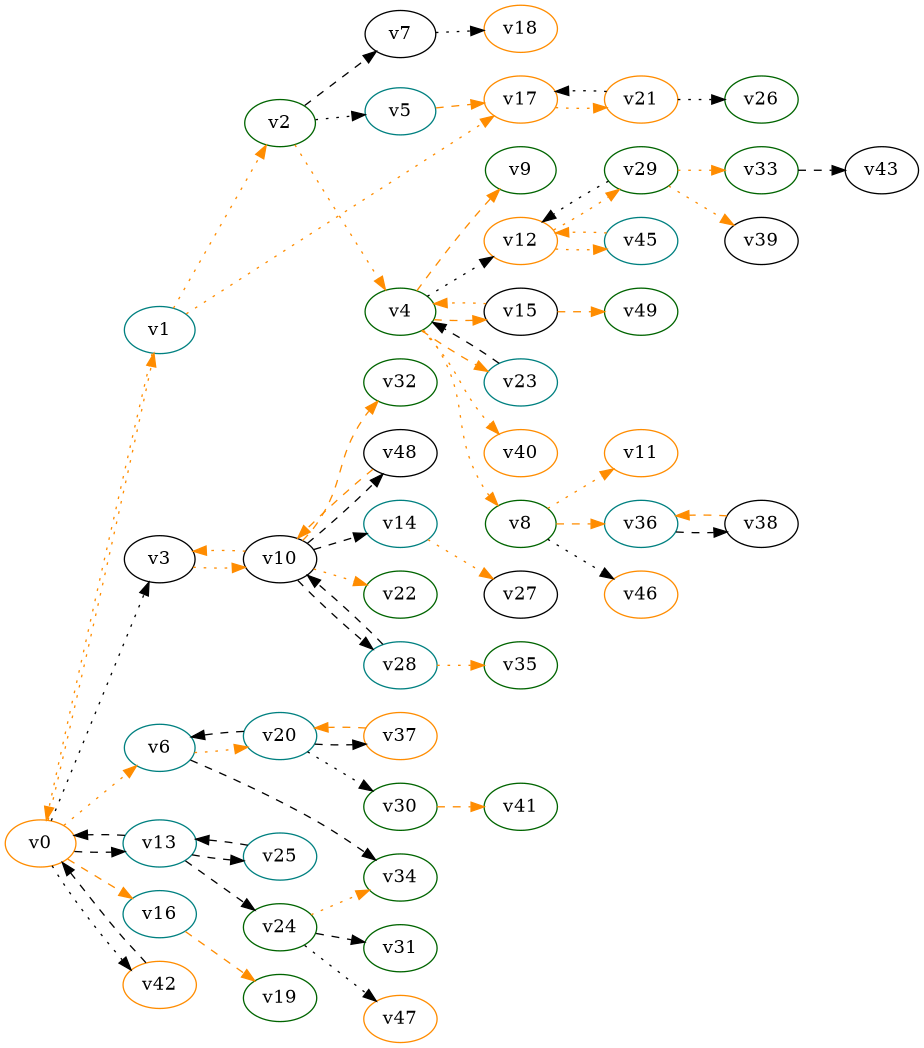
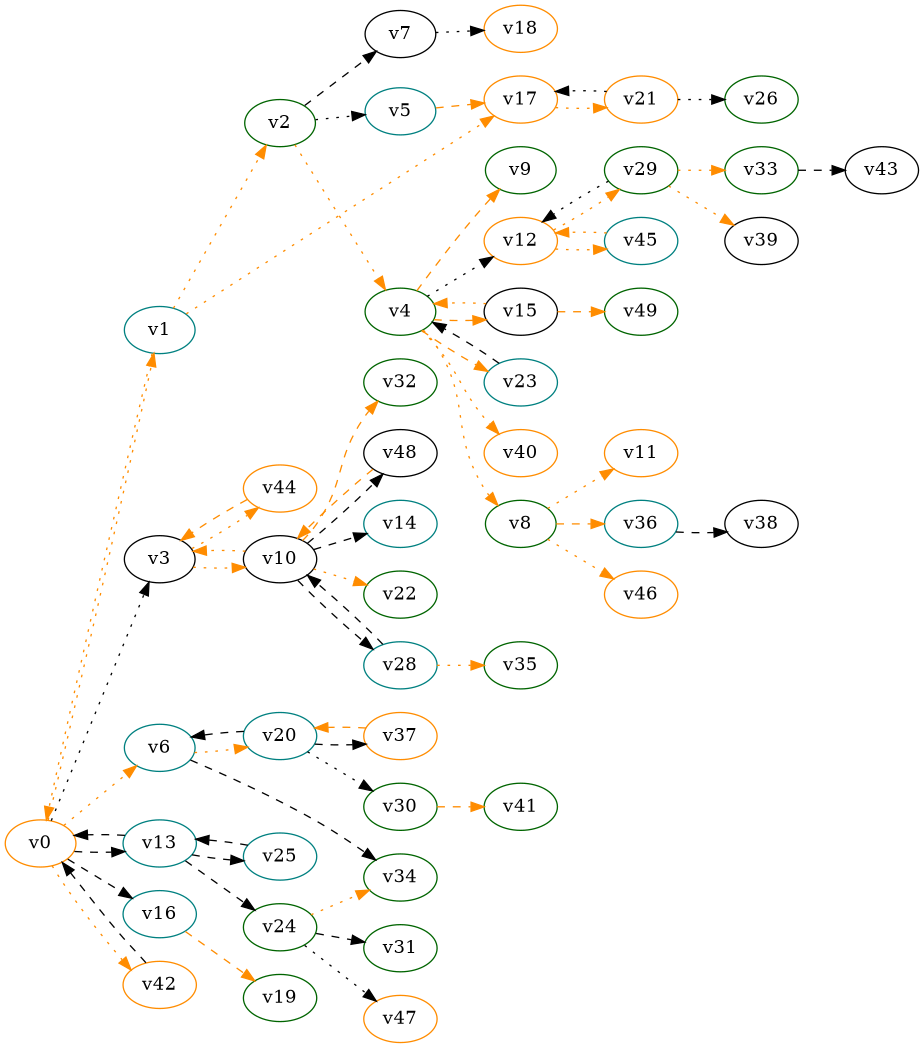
node "v44": added
edge "v38" -> "v36": removed
edge "v8" -> "v46": color black -> darkorange
node "v27": removed
edge "v0" -> "v16": color darkorange -> black
edge "v0" -> "v42": color black -> darkorange
